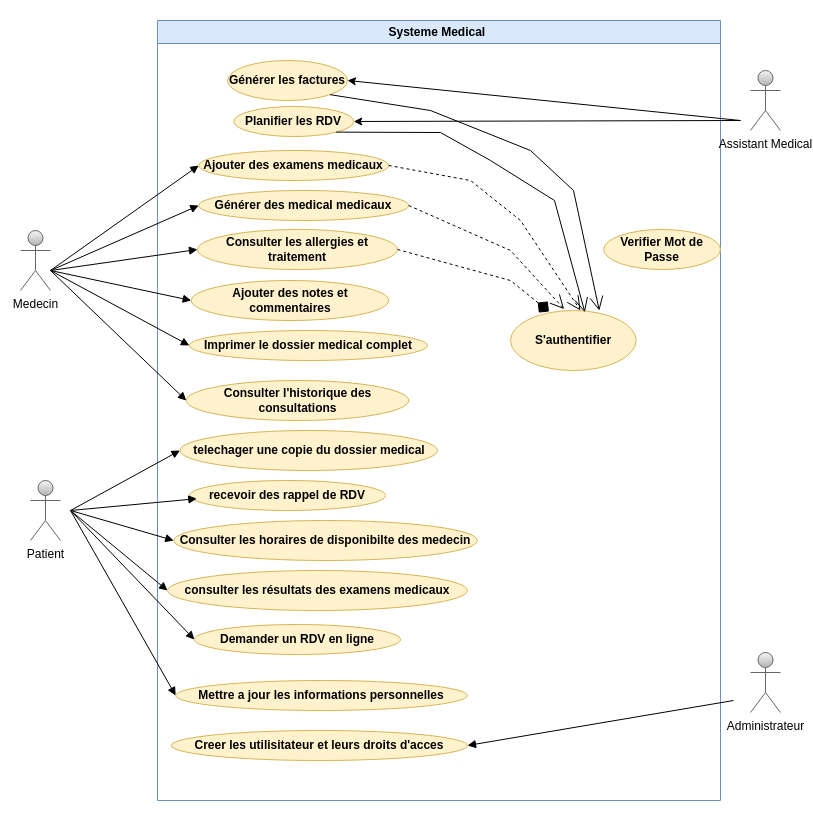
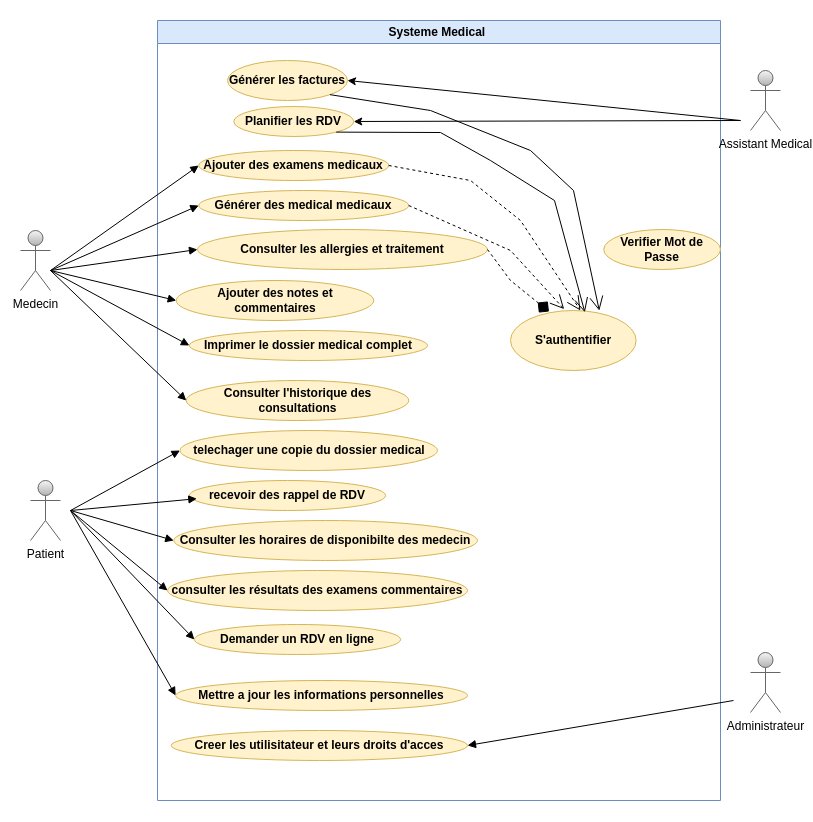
node "Consulter les allergies et traitement": size 200x40 -> 290x40
node "Ajouter des notes et commentaires": moved (290, 301) -> (275, 301)
node "consulter les résultats des examens medicaux": label "consulter les résultats des examens medicaux" -> "consulter les résultats des examens commentaires"
